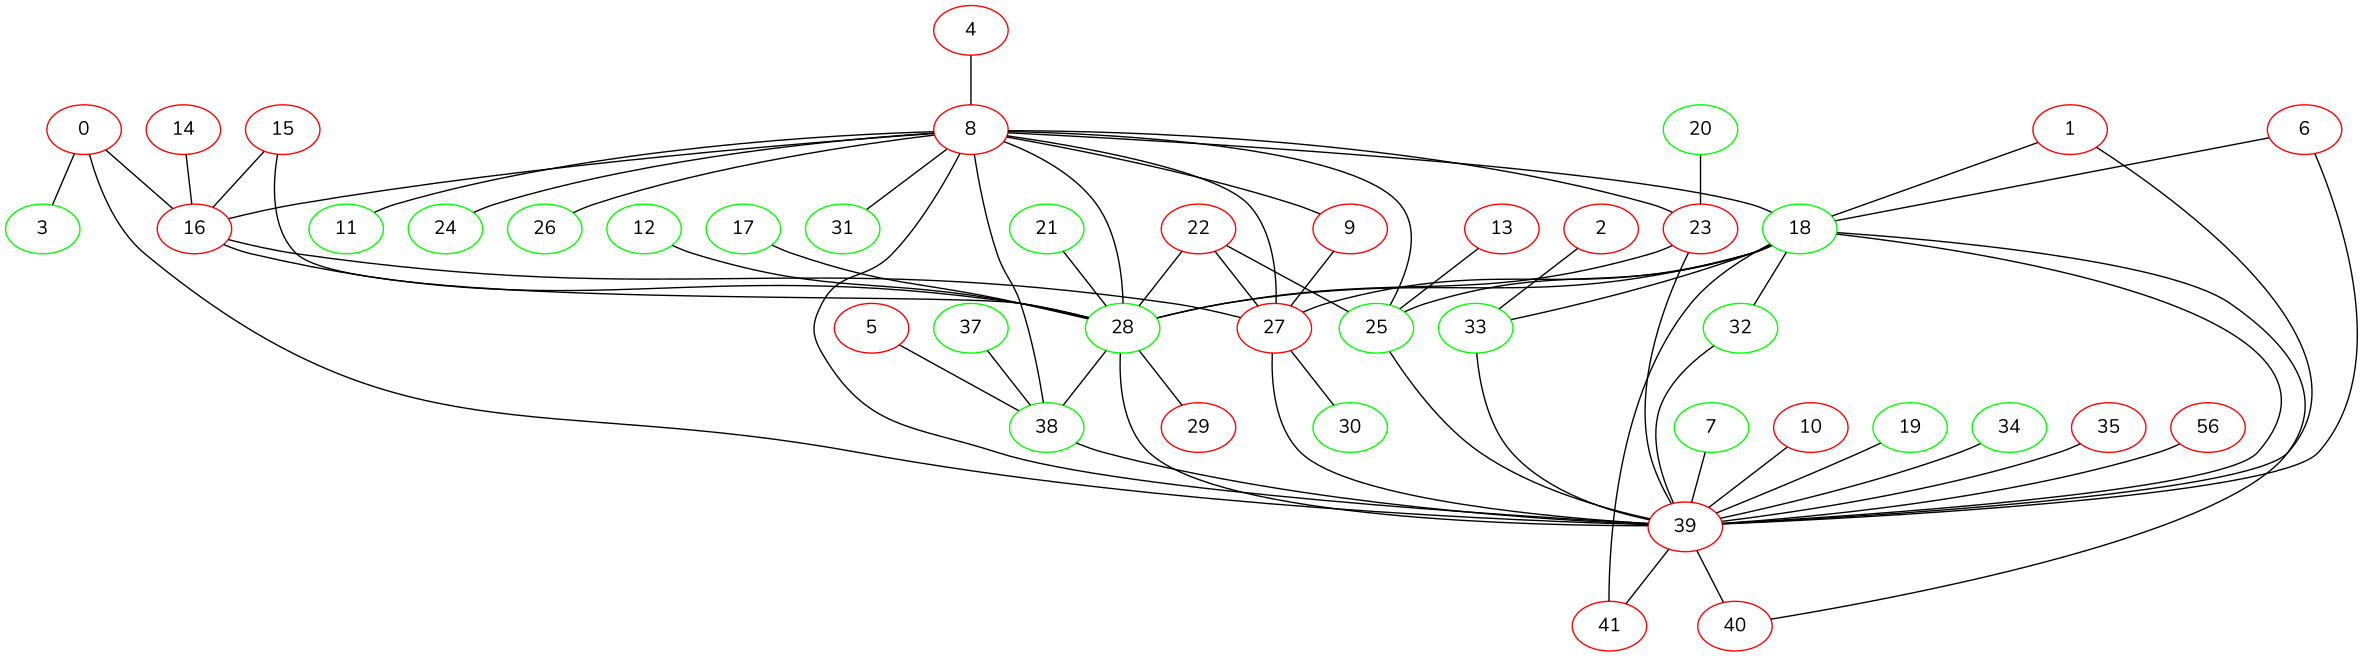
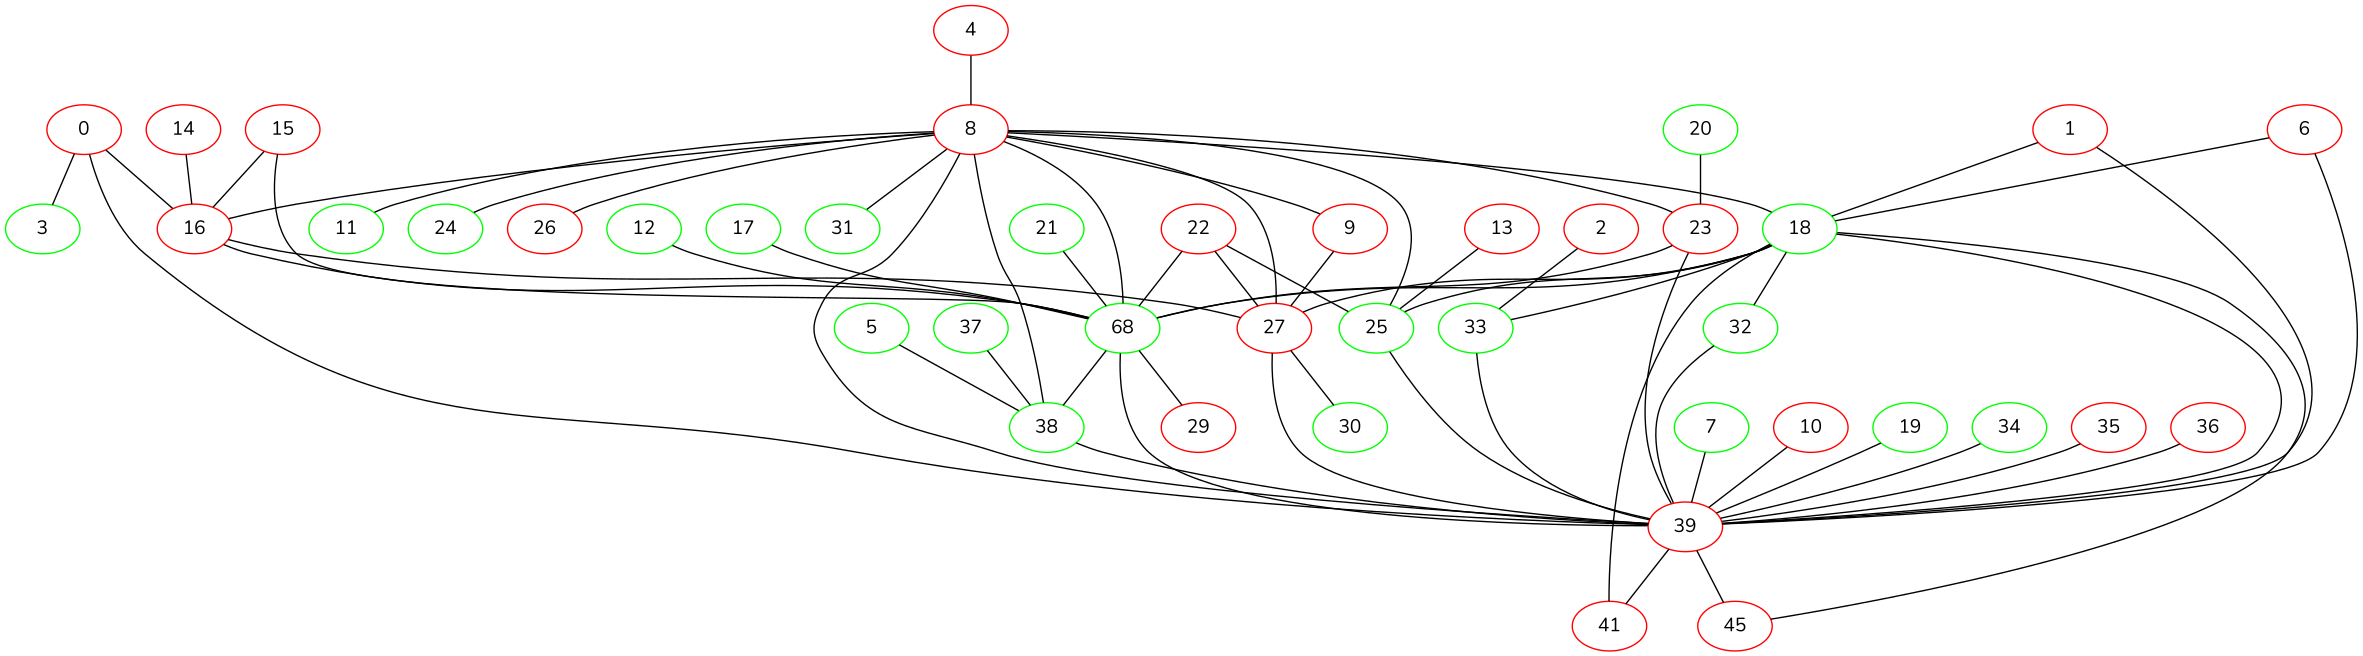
node "26": color green -> red
node "5": color red -> green
node "28": label "28" -> "68"
node "56": label "56" -> "36"
node "40": label "40" -> "45"
